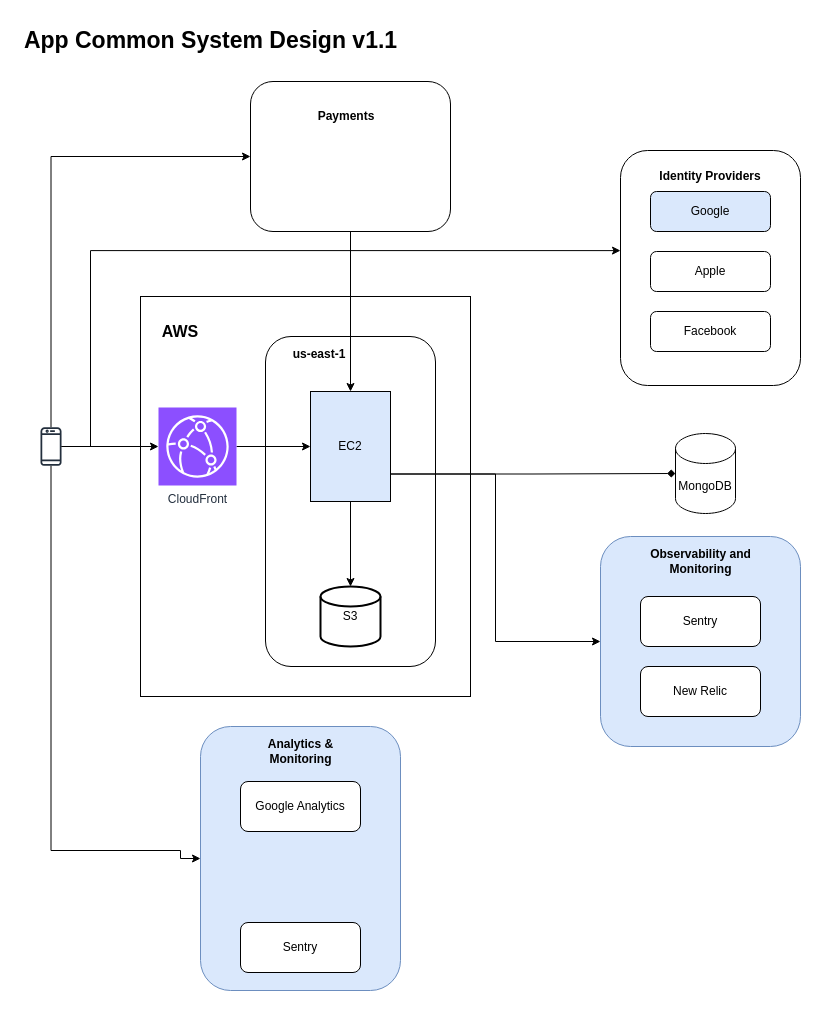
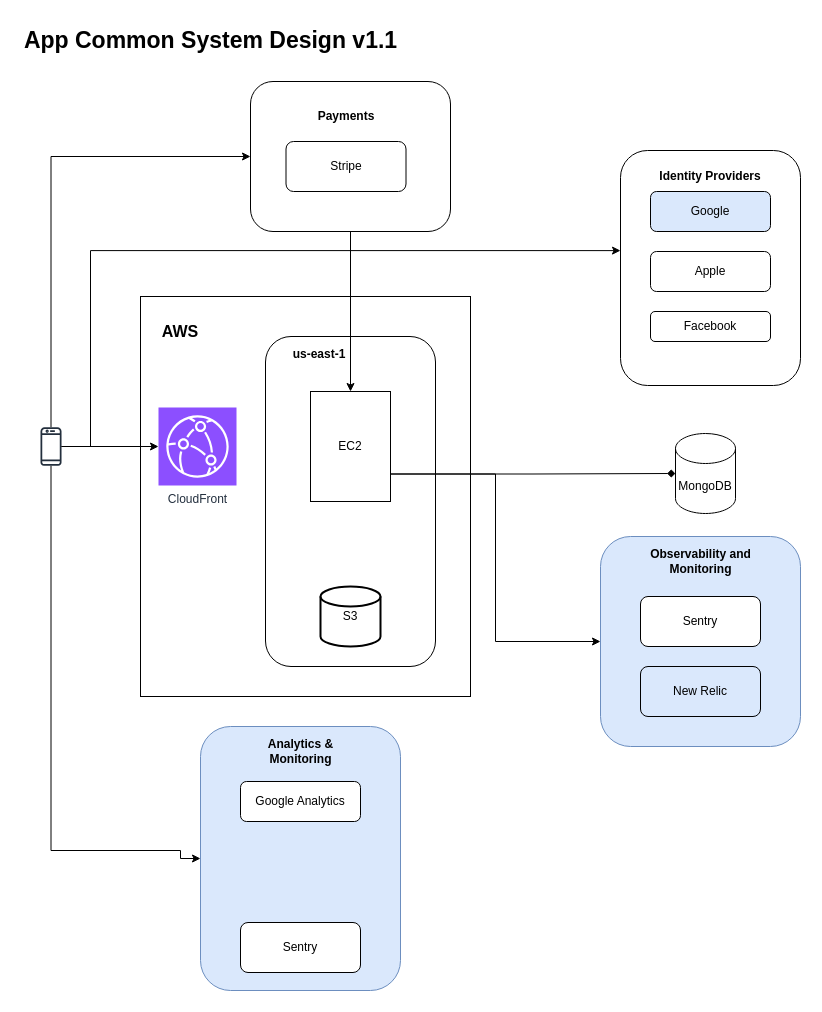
node "Stripe": added
node "Facebook": size 120x40 -> 120x30
edge "CloudFront" -> "EC2": removed
node "EC2": fillcolor #dae8fc -> #ffffff
edge "EC2" -> "S3": removed
node "New Relic": fillcolor #ffffff -> #dae8fc
node "Google Analytics": size 120x50 -> 120x40
